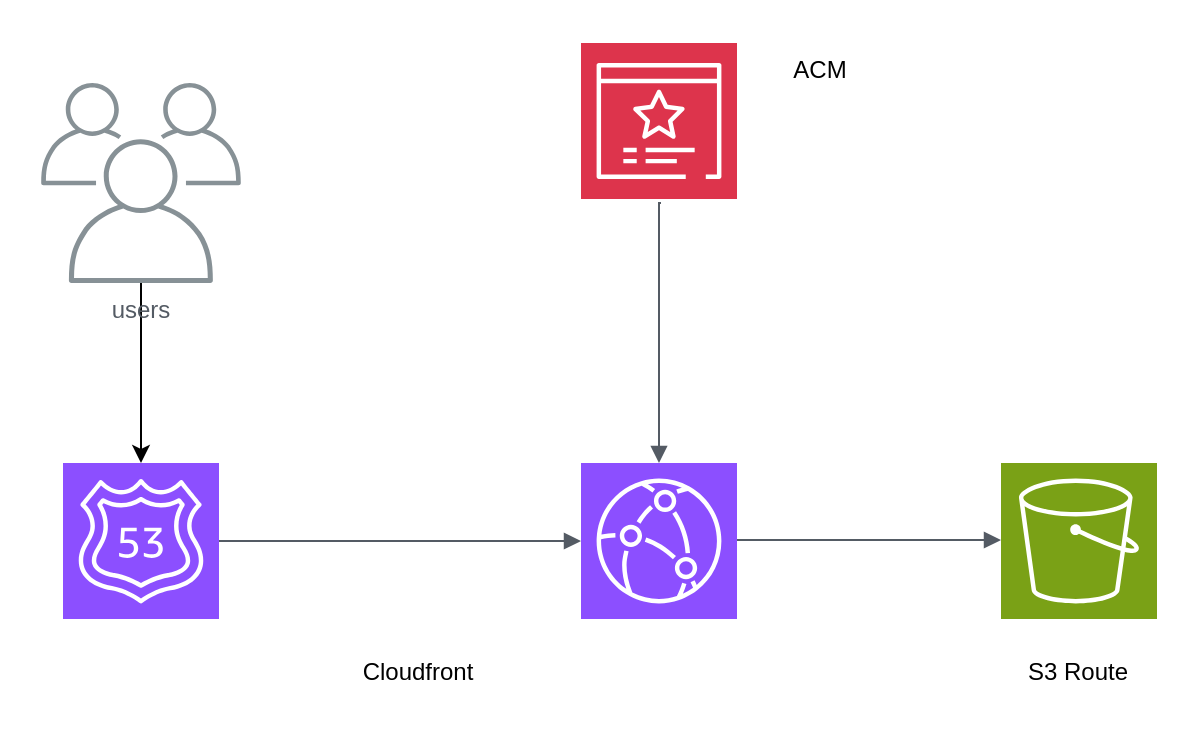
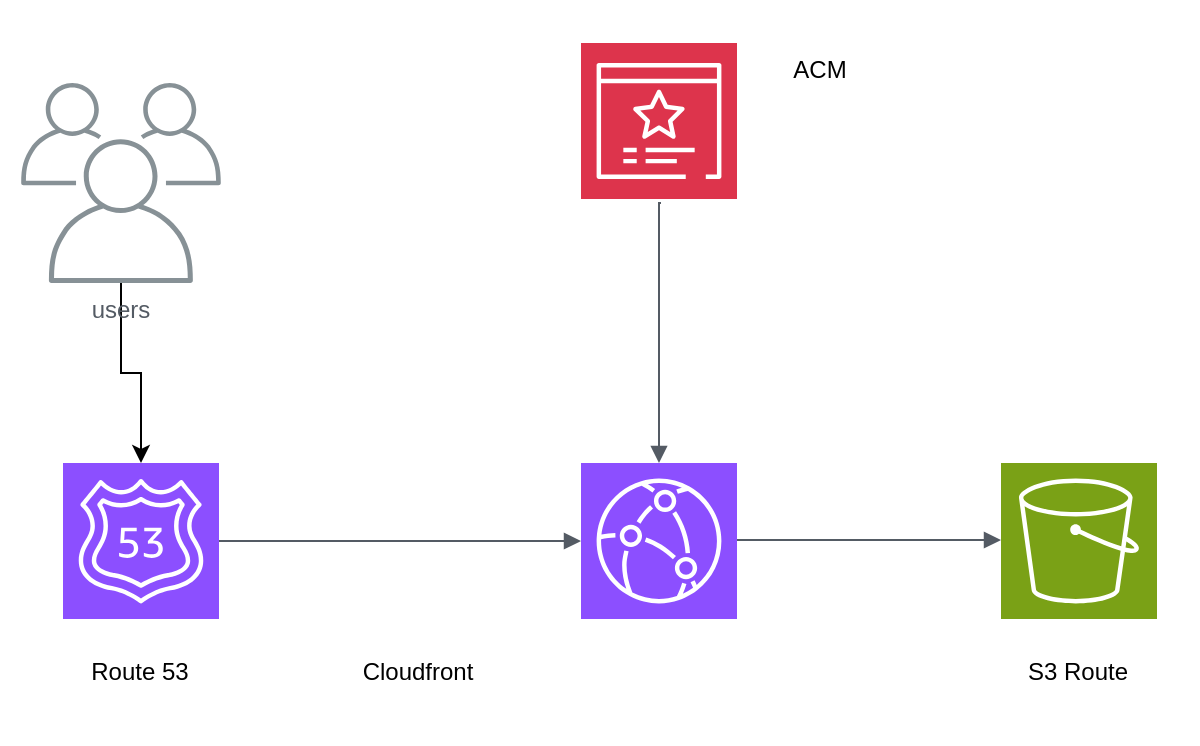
node "users": moved (141, 183) -> (121, 183)
node "Route 53": added
